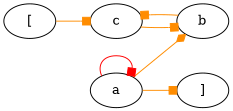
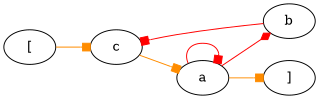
edge "b" -> "c": color darkorange -> red
edge "c" -> "b": now "c" -> "a"
edge "a" -> "b": color darkorange -> red
